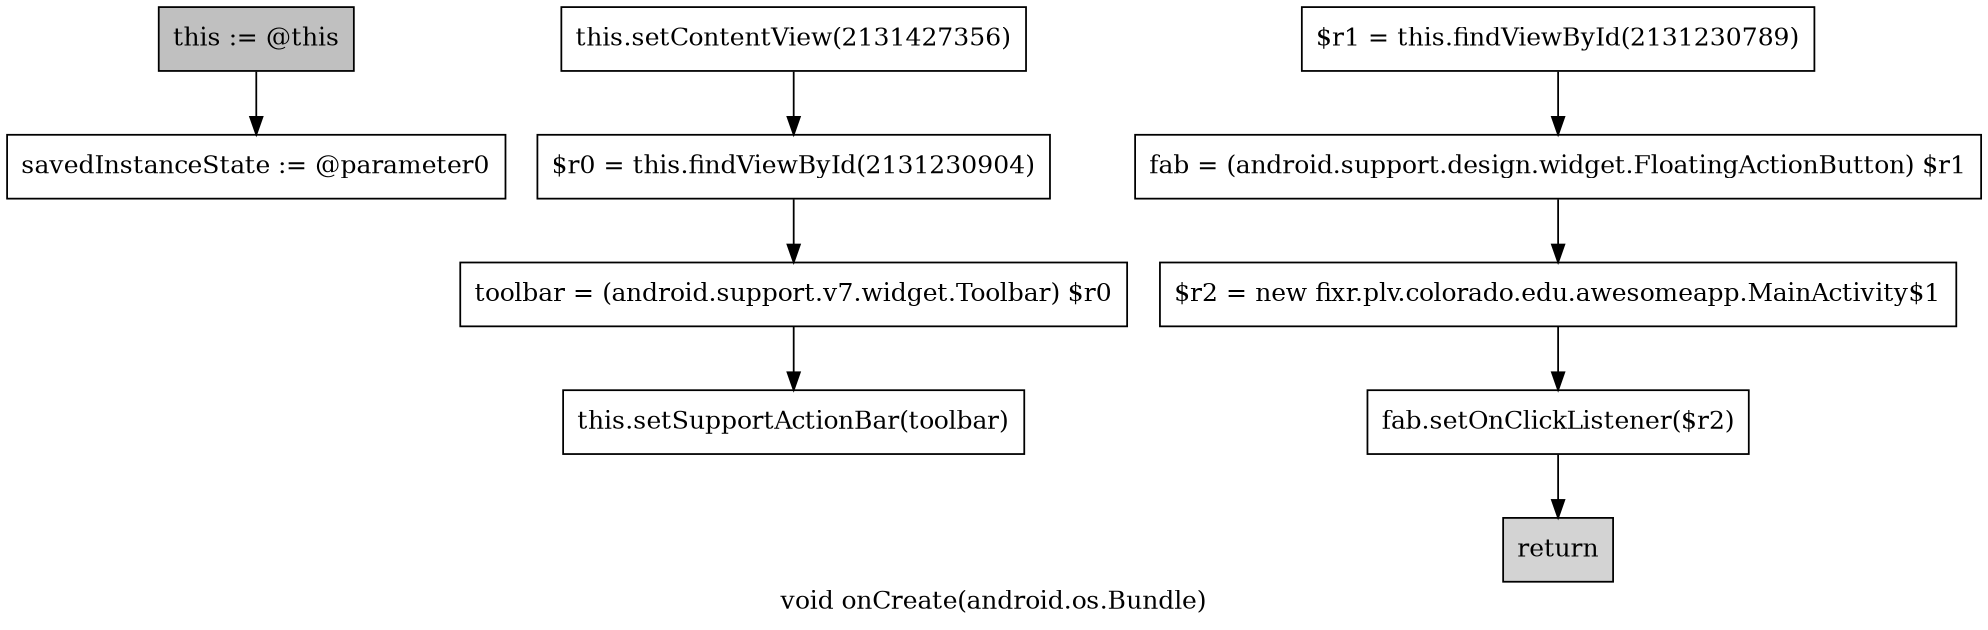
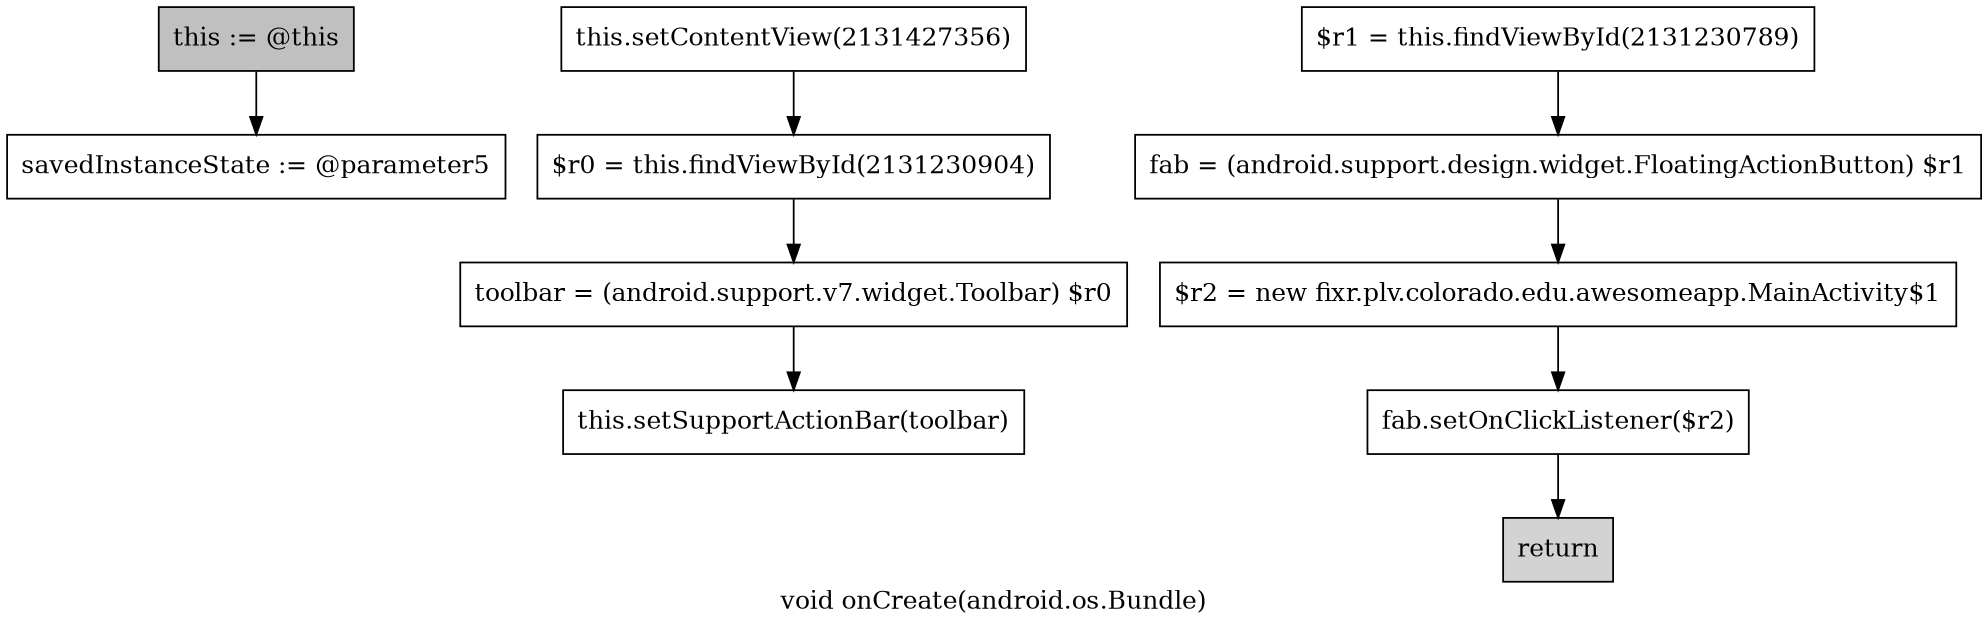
node "savedInstanceState := @parameter0": label "savedInstanceState := @parameter0" -> "savedInstanceState := @parameter5"
